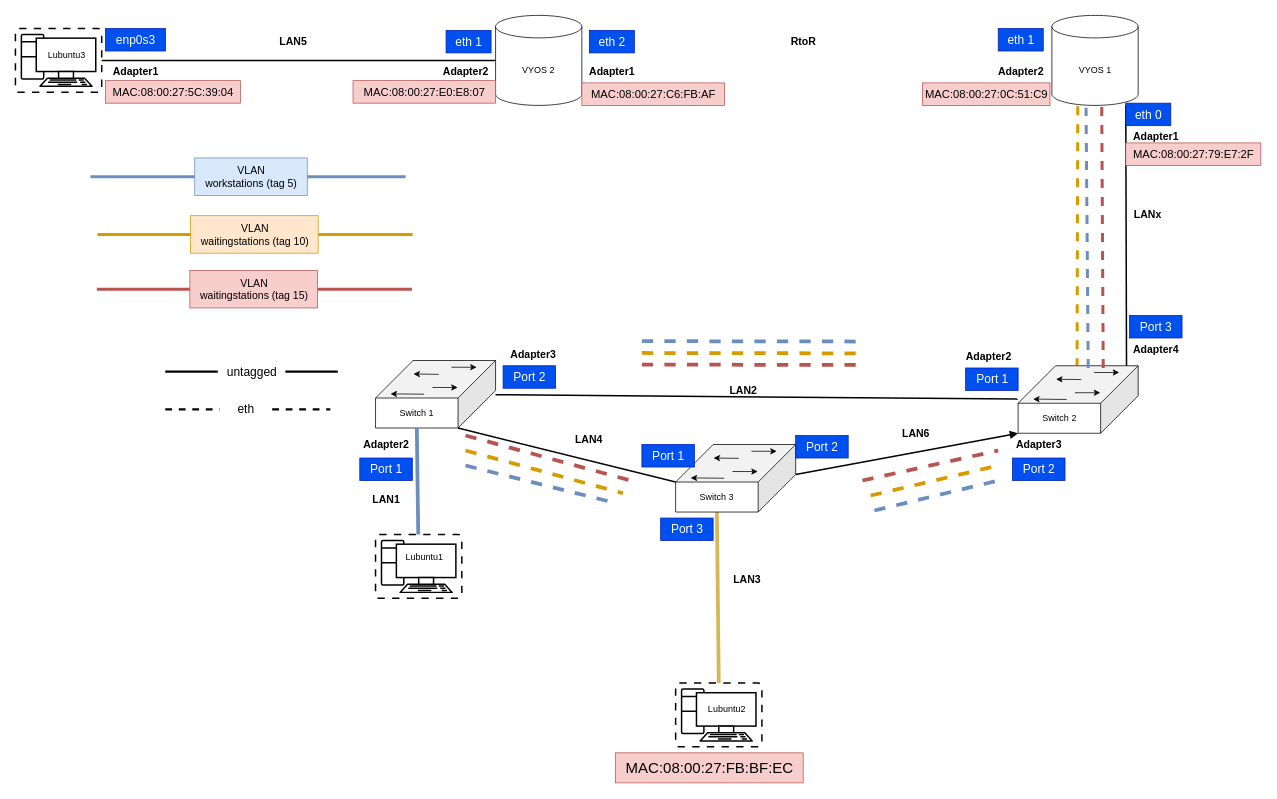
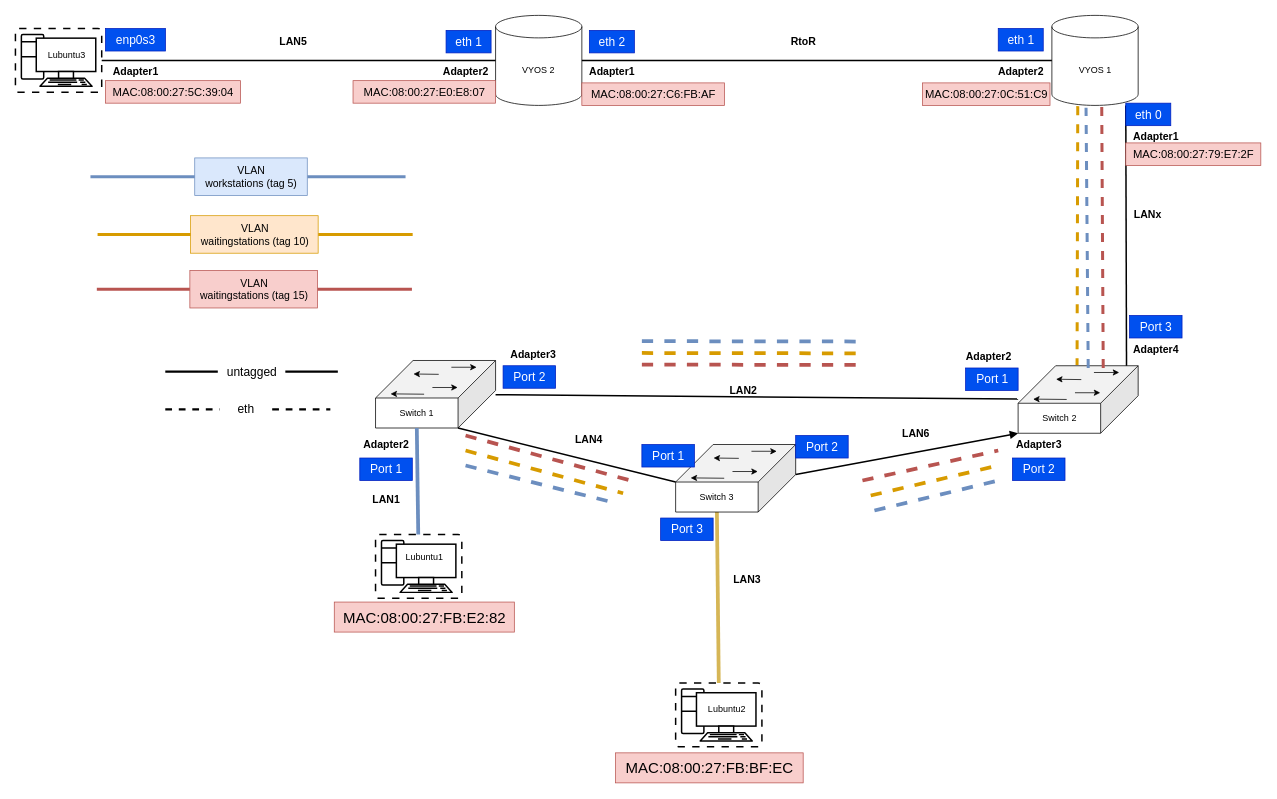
edge "VYOS 2" -- "VYOS 1": added
node "MAC:08:00:27:FB:E2:82": added
